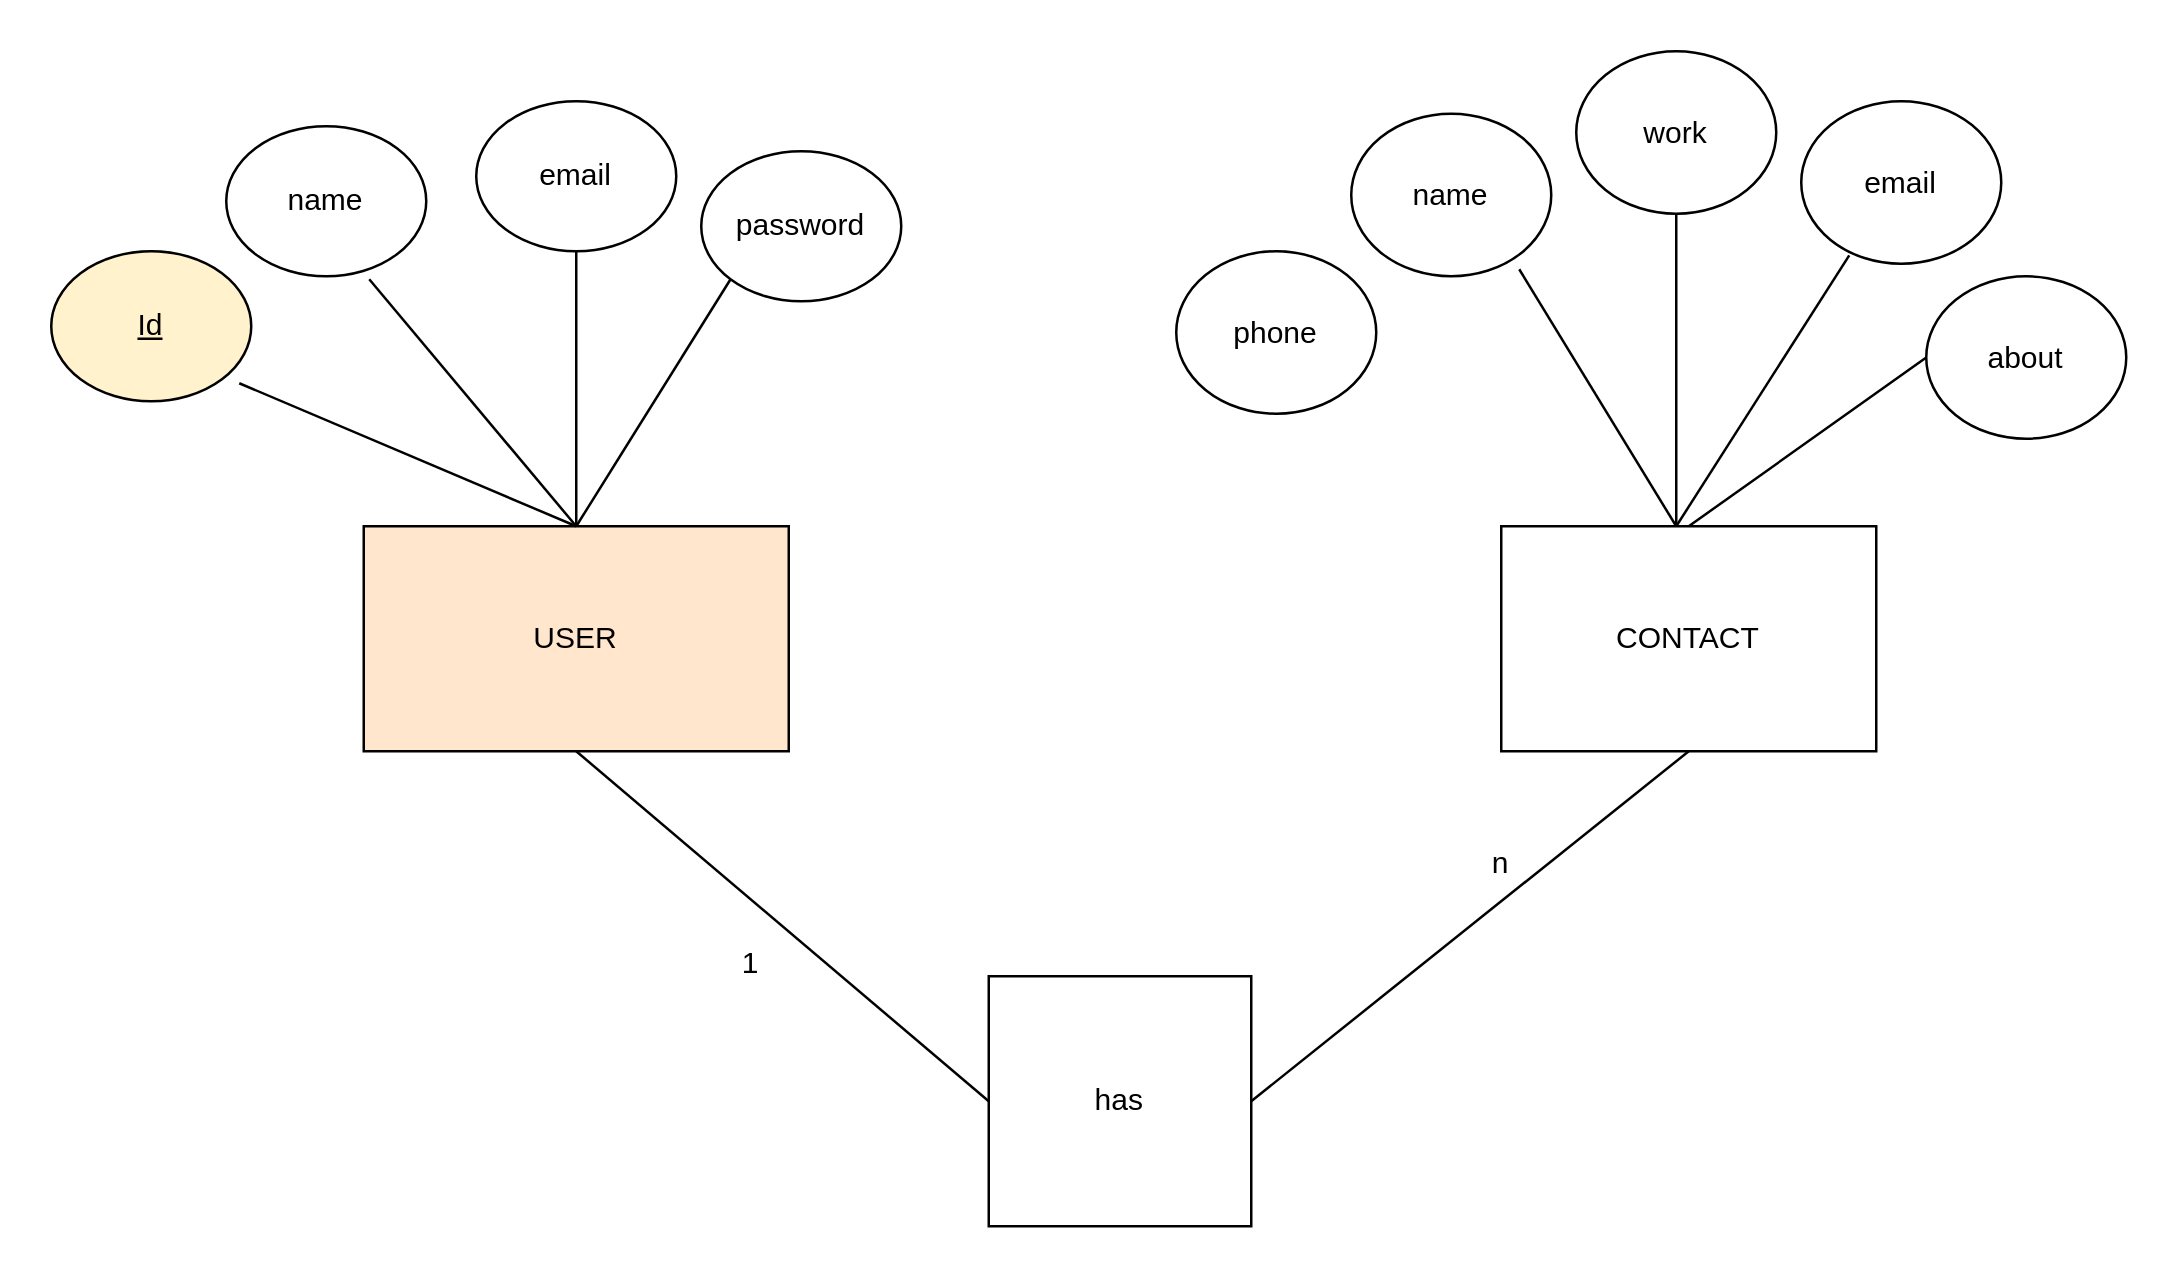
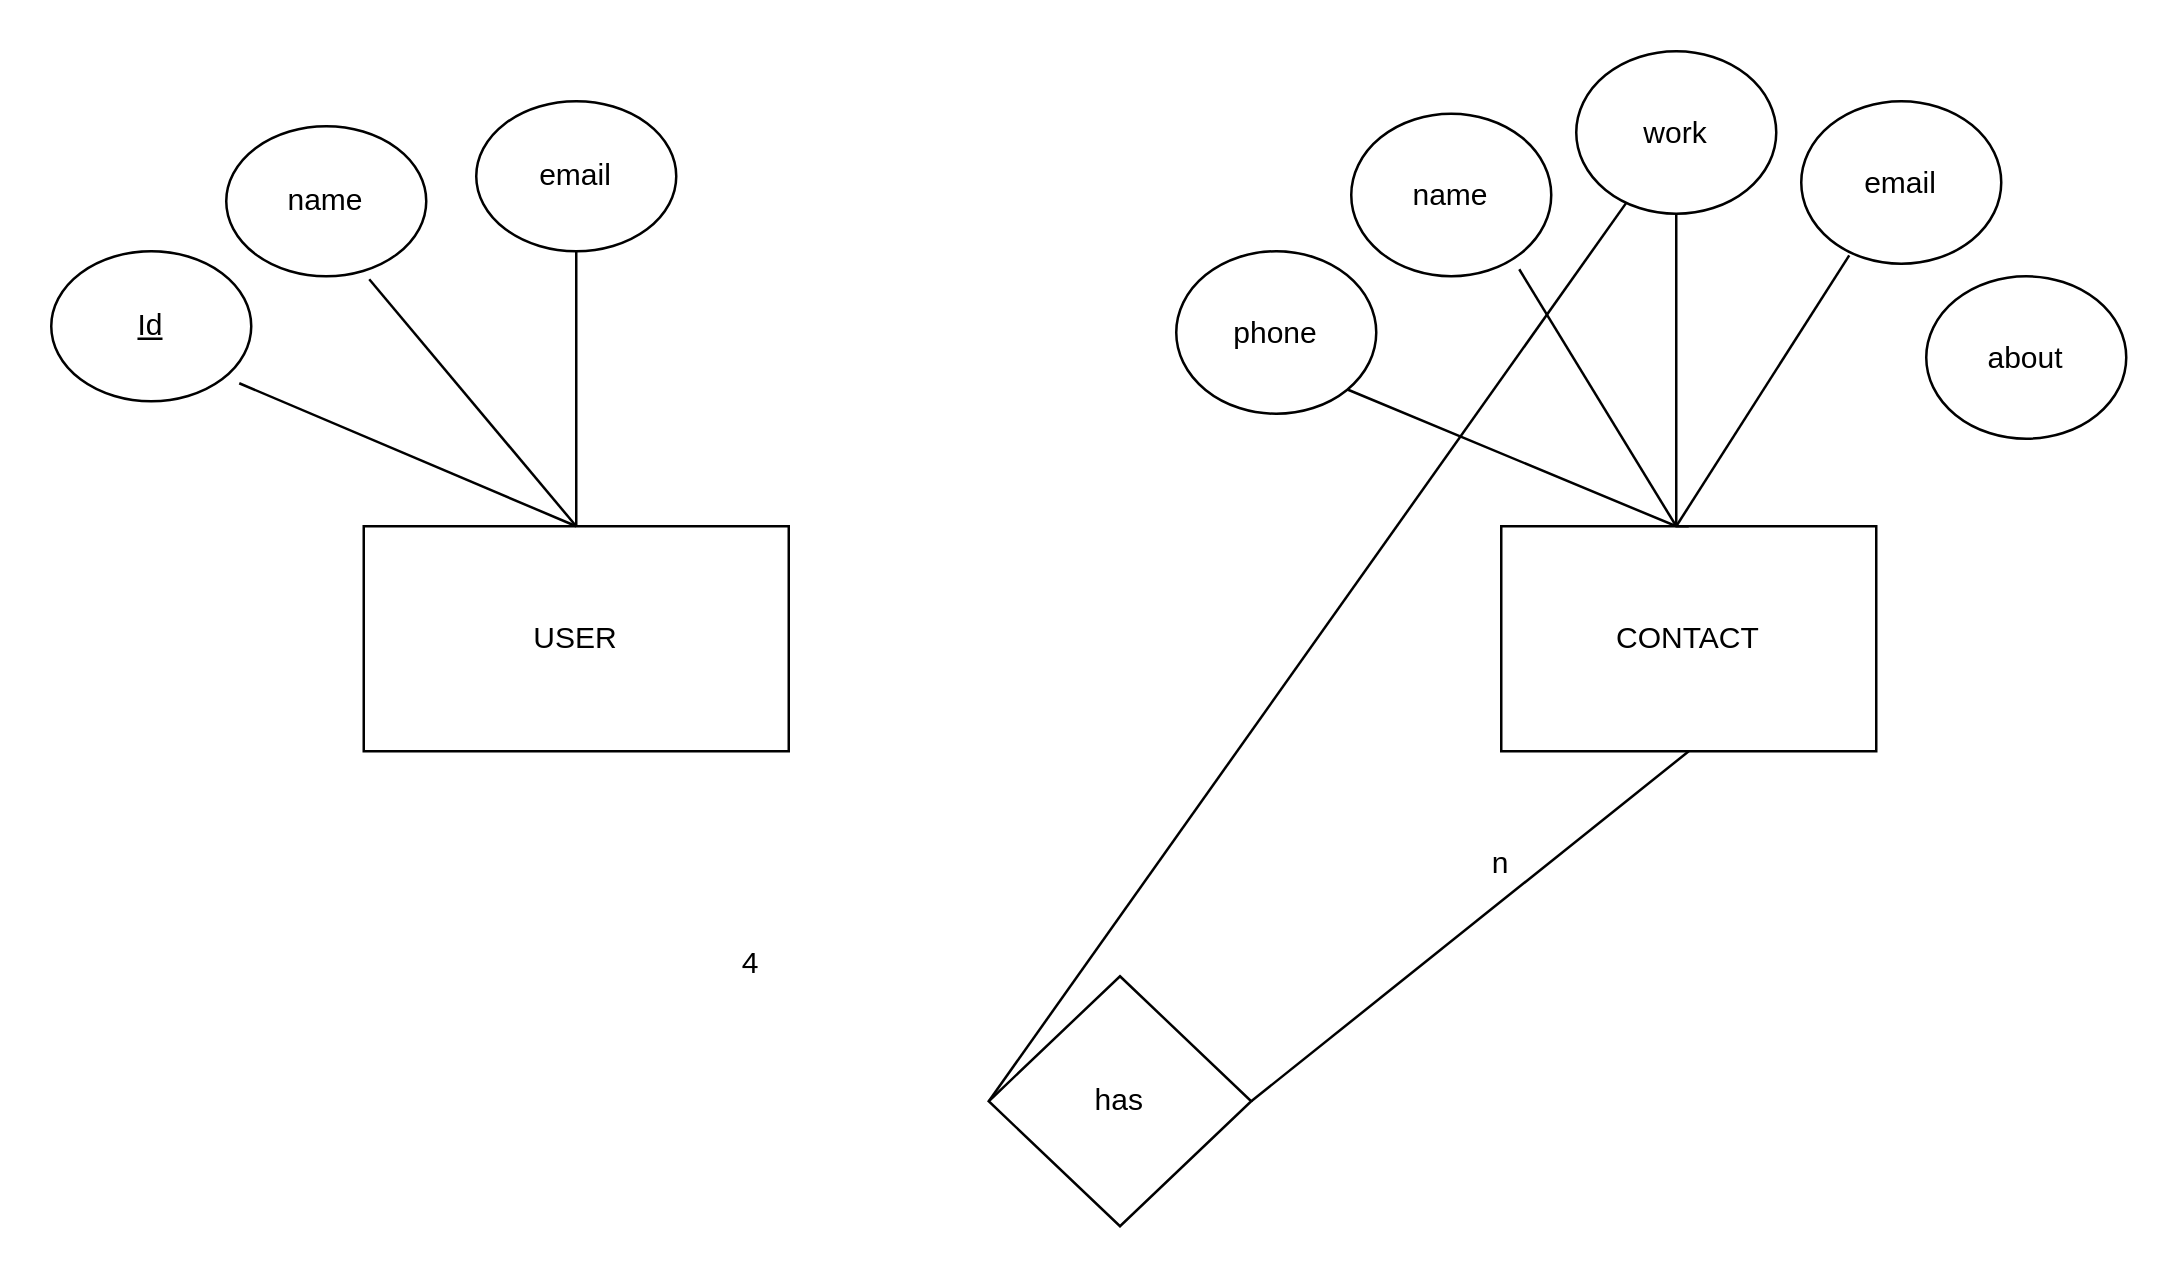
node "password": removed
node "Id": fillcolor #fff2cc -> #ffffff
edge "password" -- "USER": removed
edge "about" -- "CONTACT": removed
edge "phone" -- "CONTACT": added
node "USER": fillcolor #ffe6cc -> #ffffff
edge "USER" -- "has": now "work" -- "has"
node "1": label "1" -> "4"
node "has": shape rectangle -> diamond
